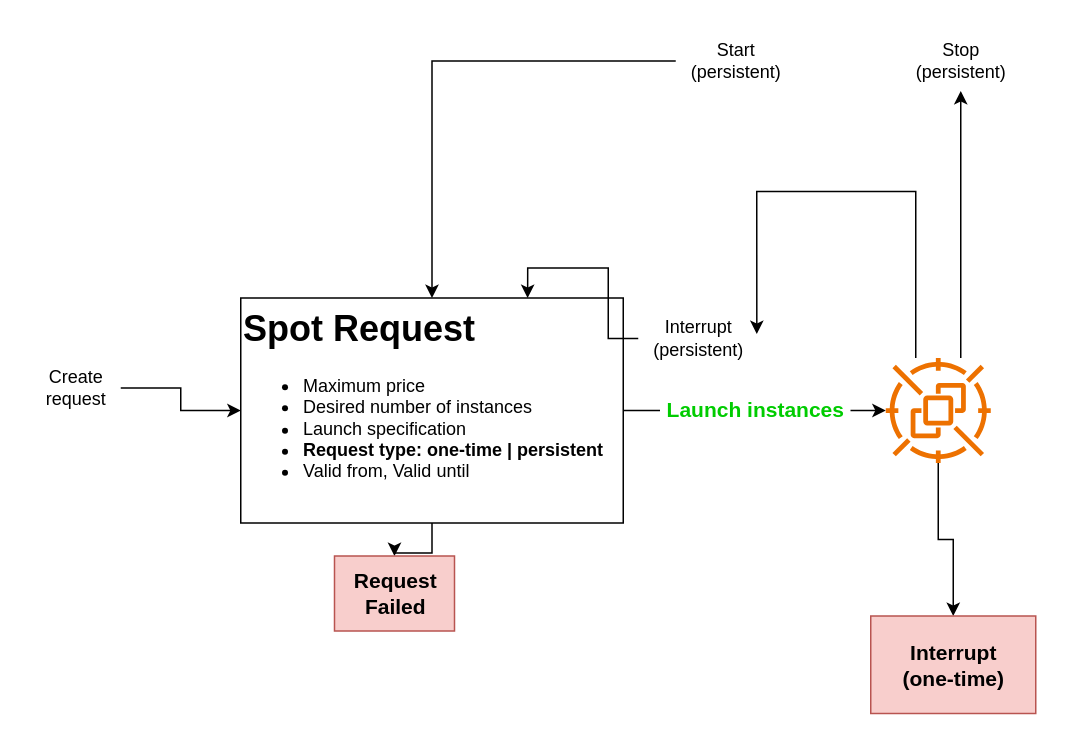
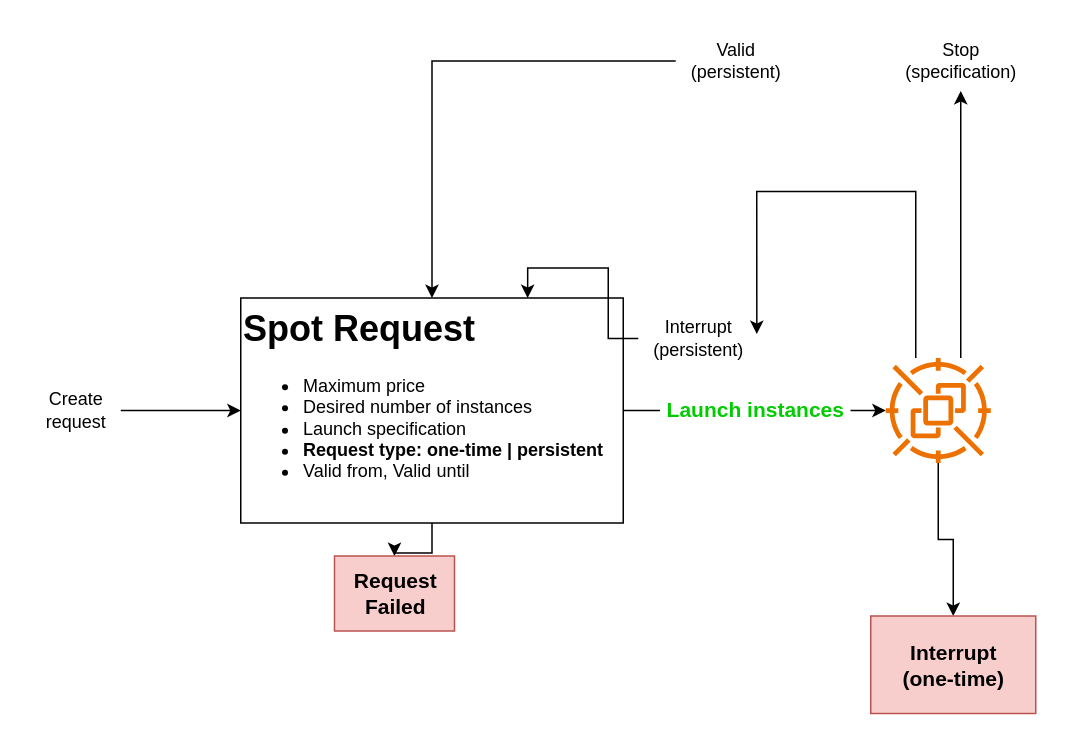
node "Start (persistent)": label "Start (persistent)" -> "Valid (persistent)"
node "Stop (persistent)": label "Stop (persistent)" -> "Stop (specification)"
node "Create request": moved (76, 388) -> (76, 410)
